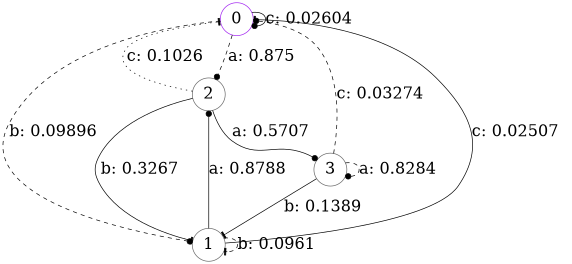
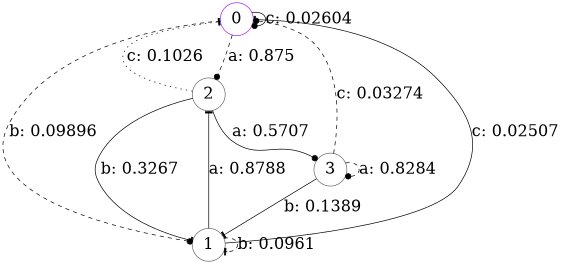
edge "1" -> "2": arrowhead dot -> tee
